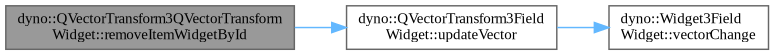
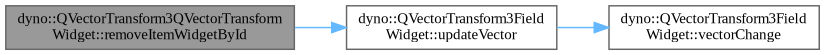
node "dyno::Widget3Field Widget::vectorChange": label "dyno::Widget3Field Widget::vectorChange" -> "dyno::QVectorTransform3Field Widget::vectorChange"
